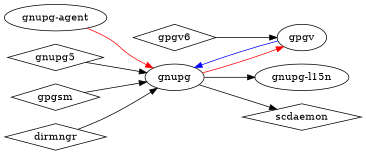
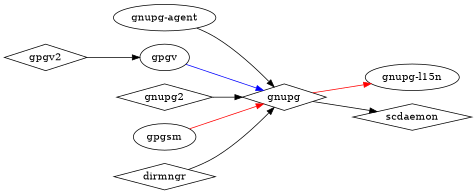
node "gpgv6": label "gpgv6" -> "gpgv2"
edge "gnupg-agent" -> "gnupg": color red -> black
node "gnupg5": label "gnupg5" -> "gnupg2"
edge "gnupg" -> "gpgv": removed
node "gnupg": shape ellipse -> diamond
edge "gnupg" -> "gnupg-l15n": color black -> red
edge "gpgsm" -> "gnupg": color black -> red
node "gpgsm": shape diamond -> ellipse
